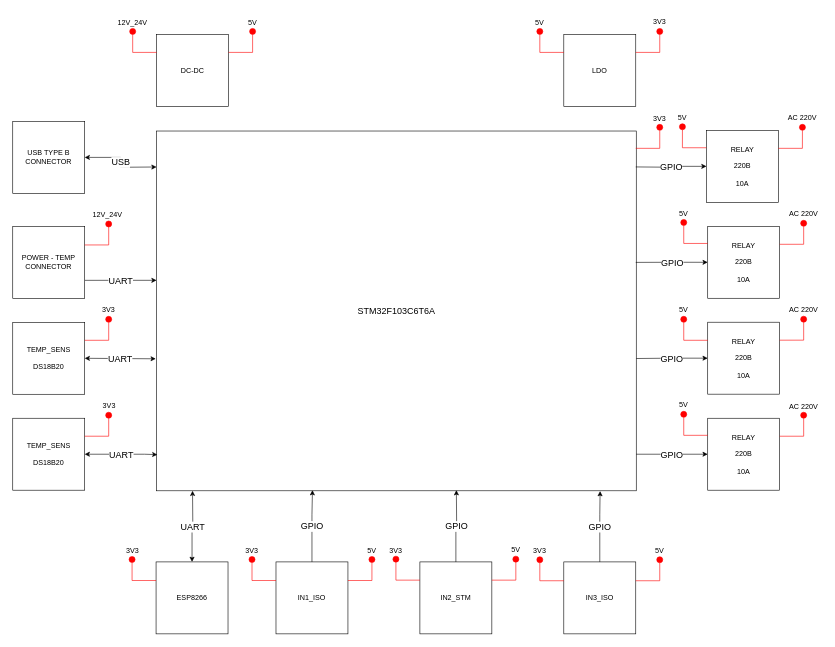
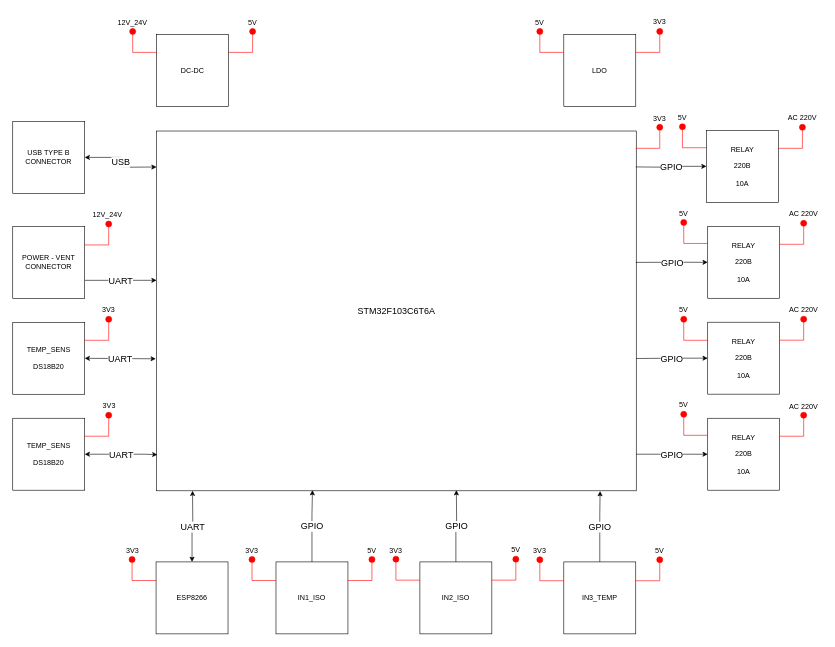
node "POWER - TEMP CONNECTOR": label "POWER - TEMP CONNECTOR" -> "POWER - VENT CONNECTOR"
node "IN2_STM": label "IN2_STM" -> "IN2_ISO"
node "IN3_ISO": label "IN3_ISO" -> "IN3_TEMP"
